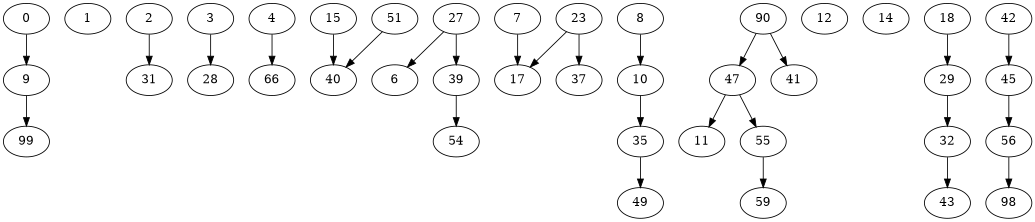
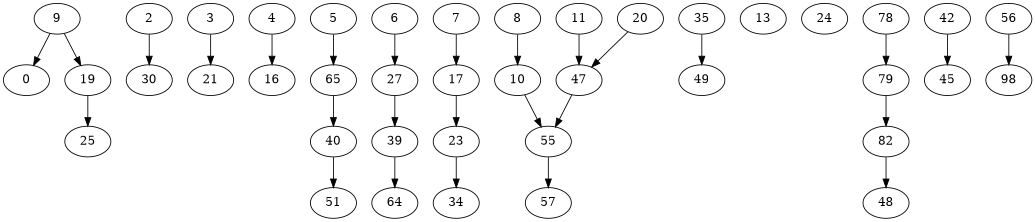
node "1": removed
node "15": label "15" -> "65"
node "5": added
node "90": label "90" -> "20"
node "12": label "12" -> "13"
node "14": label "14" -> "24"
node "18": label "18" -> "78"
edge "0" -> "9": reversed
edge "51" -> "40": reversed
edge "27" -> "6": reversed
edge "23" -> "17": reversed
node "31": label "31" -> "30"
node "28": label "28" -> "21"
node "66": label "66" -> "16"
node "37": label "37" -> "34"
node "41": removed
node "29": label "29" -> "79"
edge "10" -> "35": now "10" -> "55"
edge "47" -> "11": reversed
edge "45" -> "56": removed
node "99": label "99" -> "19"
node "25": added
node "54": label "54" -> "64"
node "32": label "32" -> "82"
node "59": label "59" -> "57"
node "43": label "43" -> "48"
